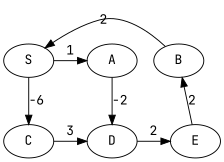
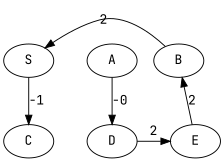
edge "S" -> "A": removed, label "1"
edge "S" -> "C": label "-6" -> "-1"
edge "A" -> "D": label "-2" -> "-0"
edge "C" -> "D": removed, label "3"
